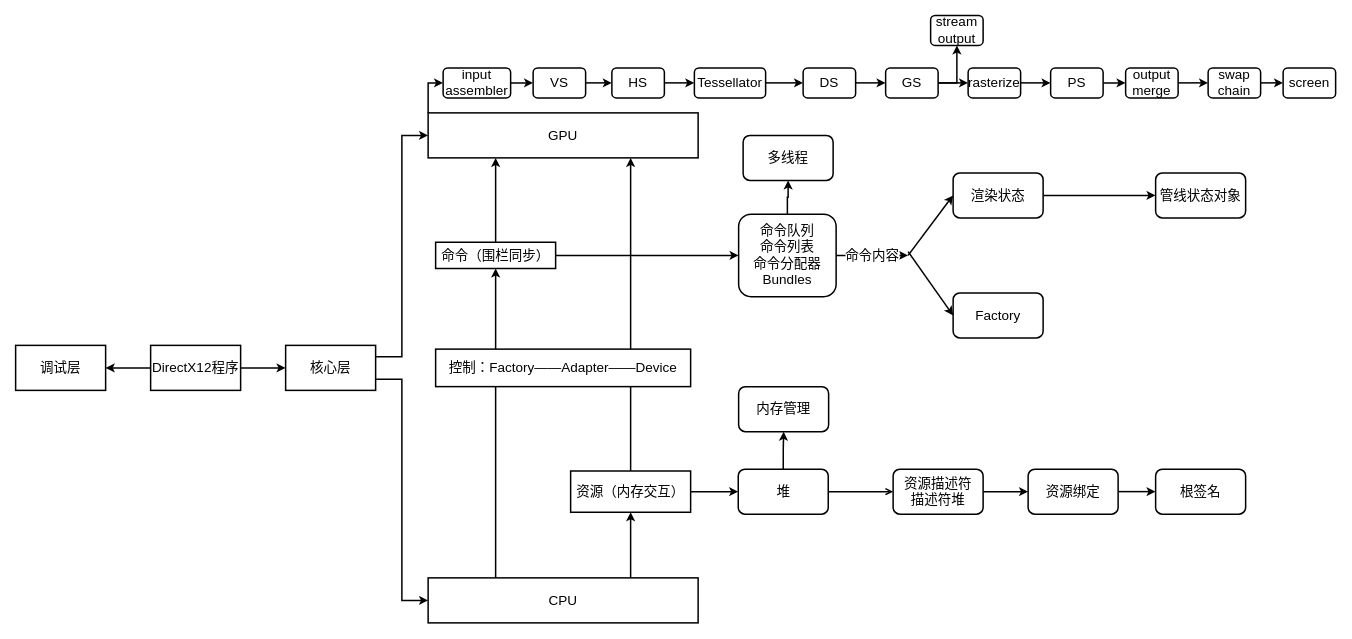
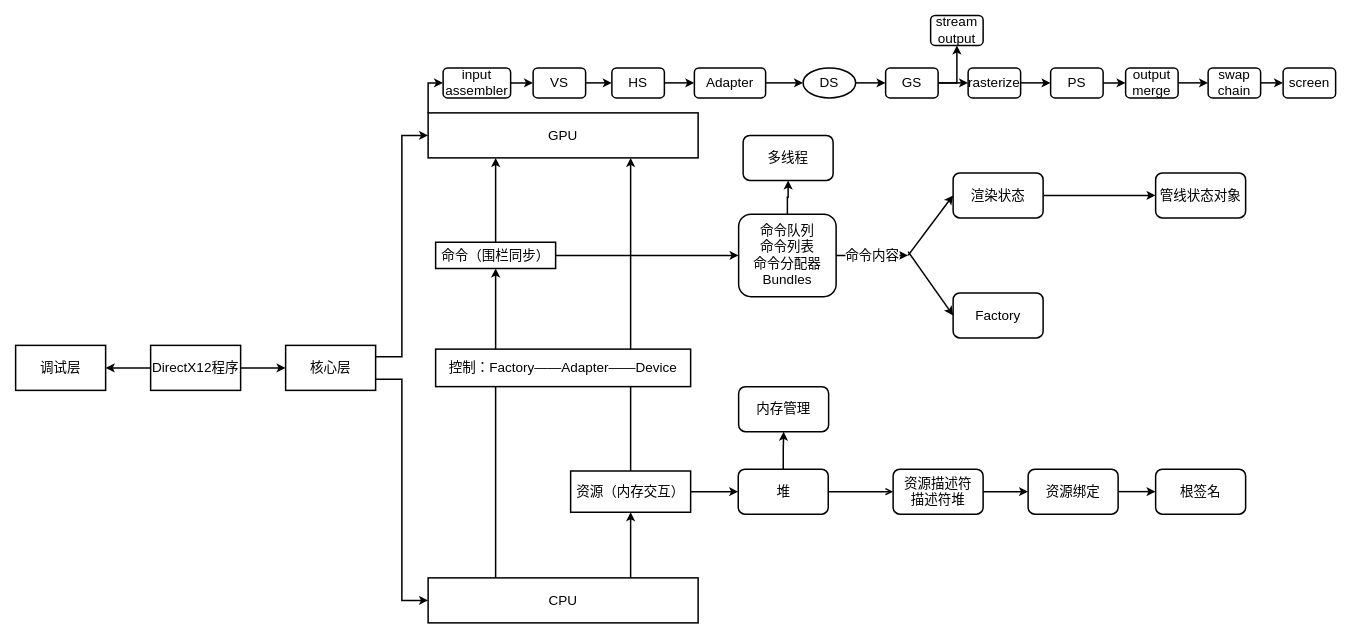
node "Tessellator": label "Tessellator" -> "Adapter"
node "DS": shape rounded rectangle -> ellipse
